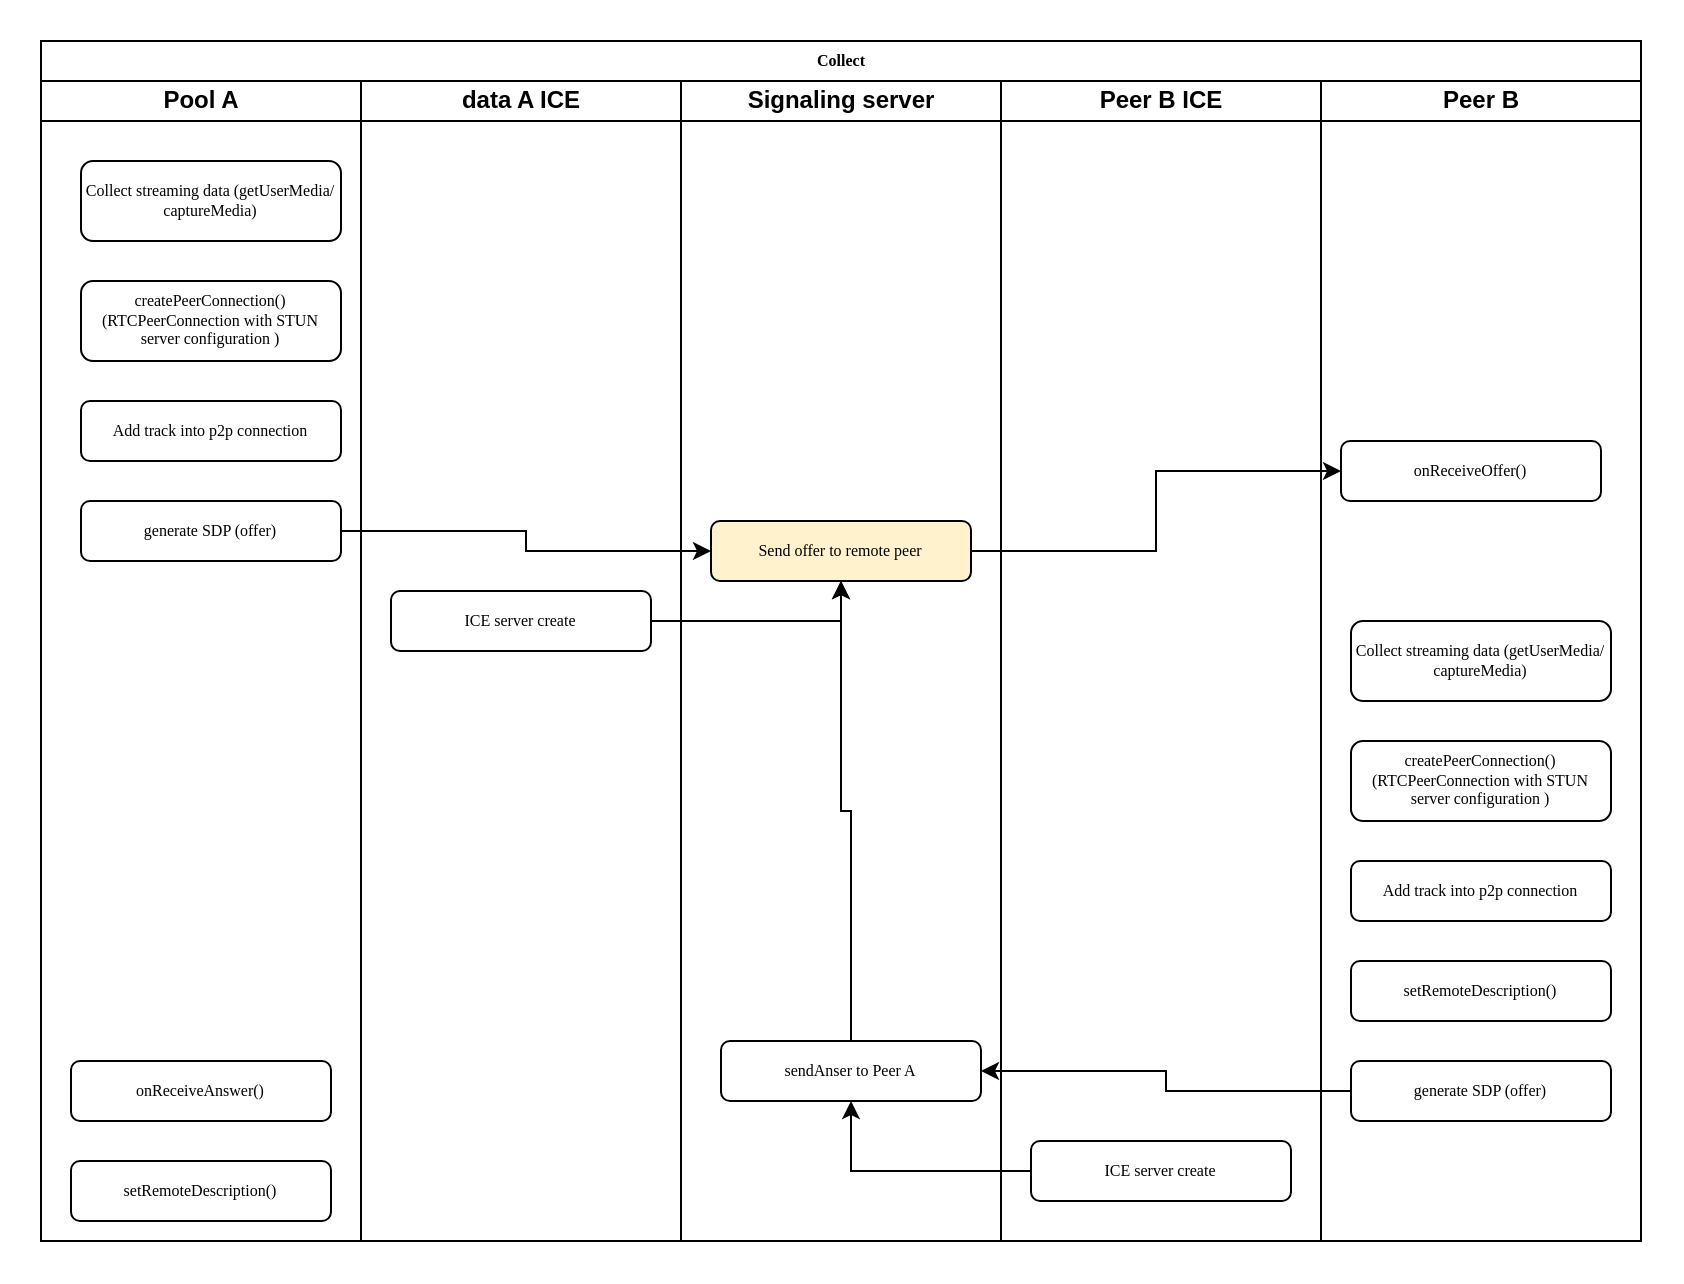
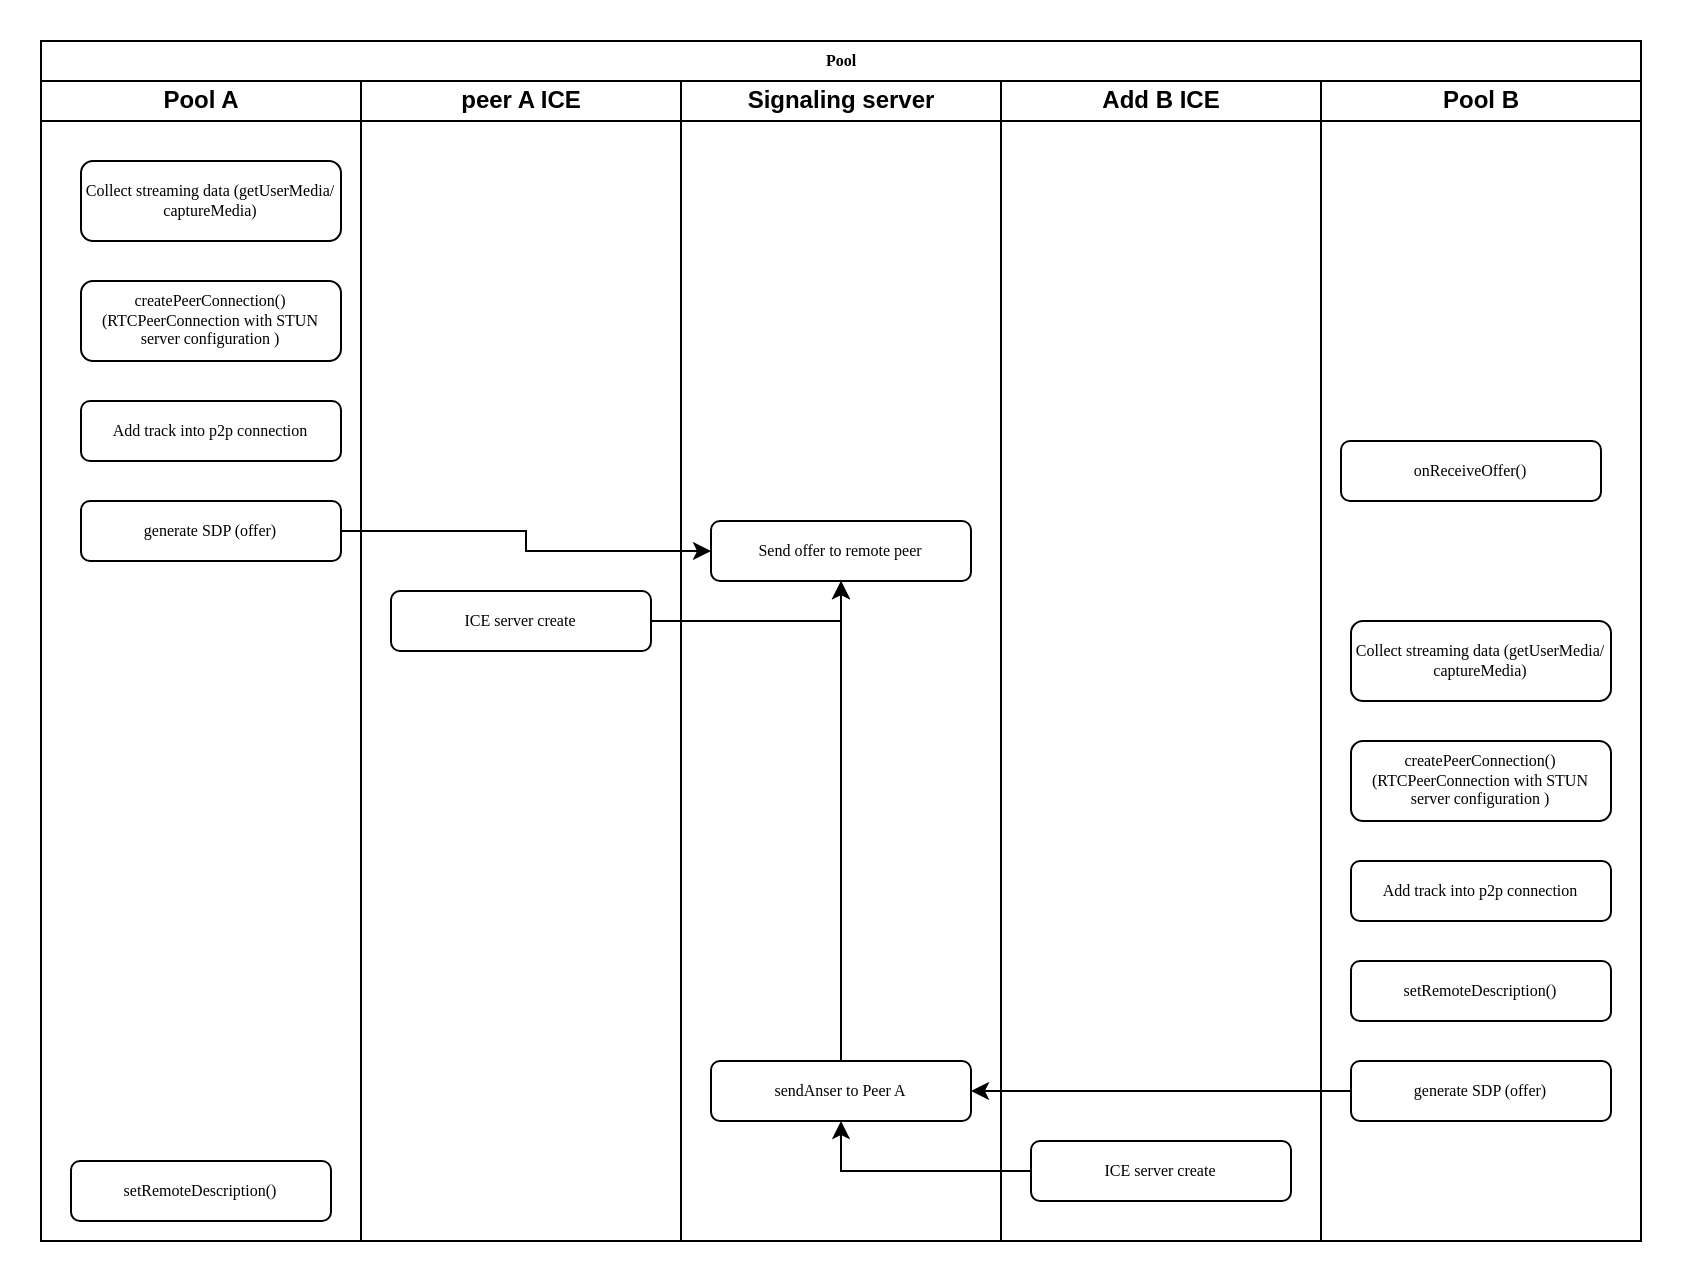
node "Collect": label "Collect" -> "Pool"
node "data A ICE": label "data A ICE" -> "peer A ICE"
node "Peer B ICE": label "Peer B ICE" -> "Add B ICE"
node "Peer B": label "Peer B" -> "Pool B"
edge "Send offer to remote peer" -> "onReceiveOffer()": removed
node "Send offer to remote peer": fillcolor #fff2cc -> #ffffff
node "sendAnser to Peer A": moved (851, 1071) -> (841, 1091)
node "onReceiveAnswer()": removed
